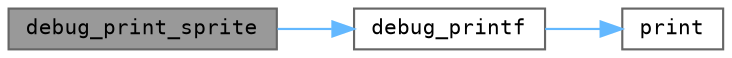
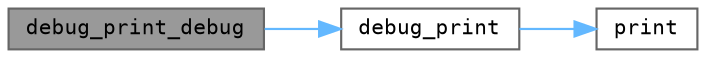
node "debug_print_sprite": label "debug_print_sprite" -> "debug_print_debug"
node "debug_printf": label "debug_printf" -> "debug_print"
